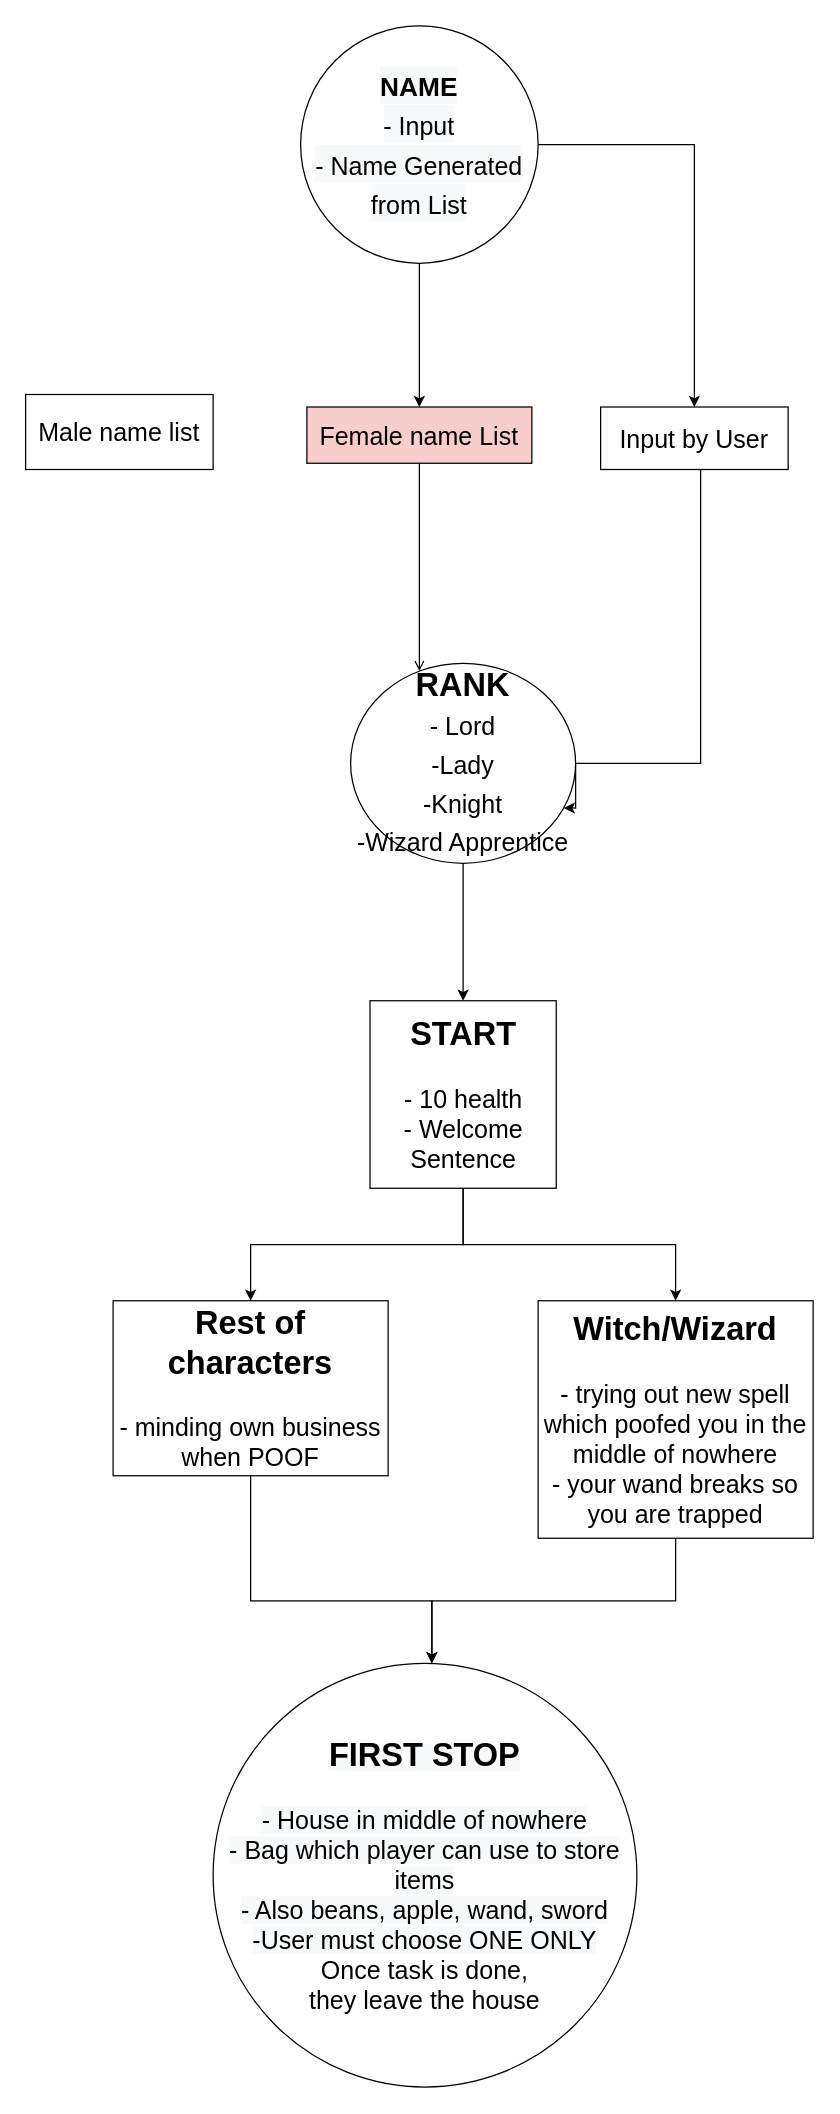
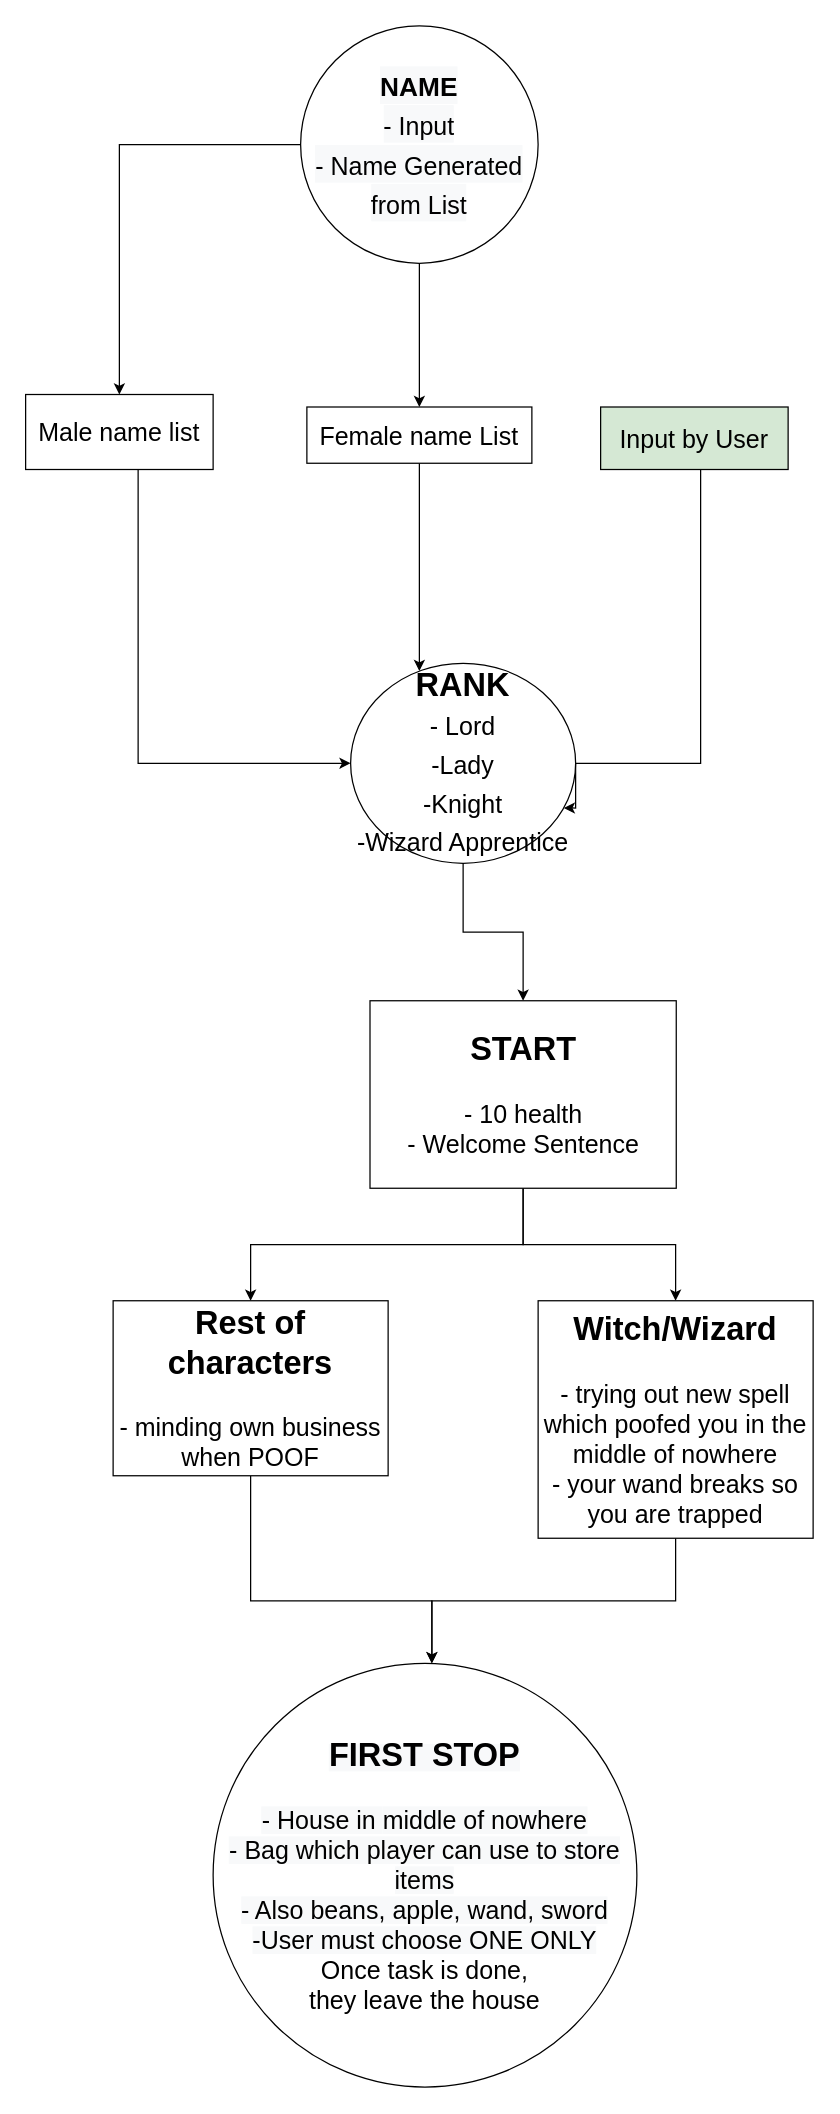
edge "NAME - Input - Name Generated from List" -> "Male name list": added
edge "NAME - Input - Name Generated from List" -> "Input by User": removed
node "Female name List": fillcolor #f8cecc -> #ffffff
node "Input by User": fillcolor #ffffff -> #d5e8d4
edge "Female name List" -> "RANK - Lord -Lady -Knight -Wizard Apprentice": arrowhead open -> classic
edge "Male name list" -> "RANK - Lord -Lady -Knight -Wizard Apprentice": added
node "START - 10 health - Welcome Sentence": size 186x188 -> 306x188
